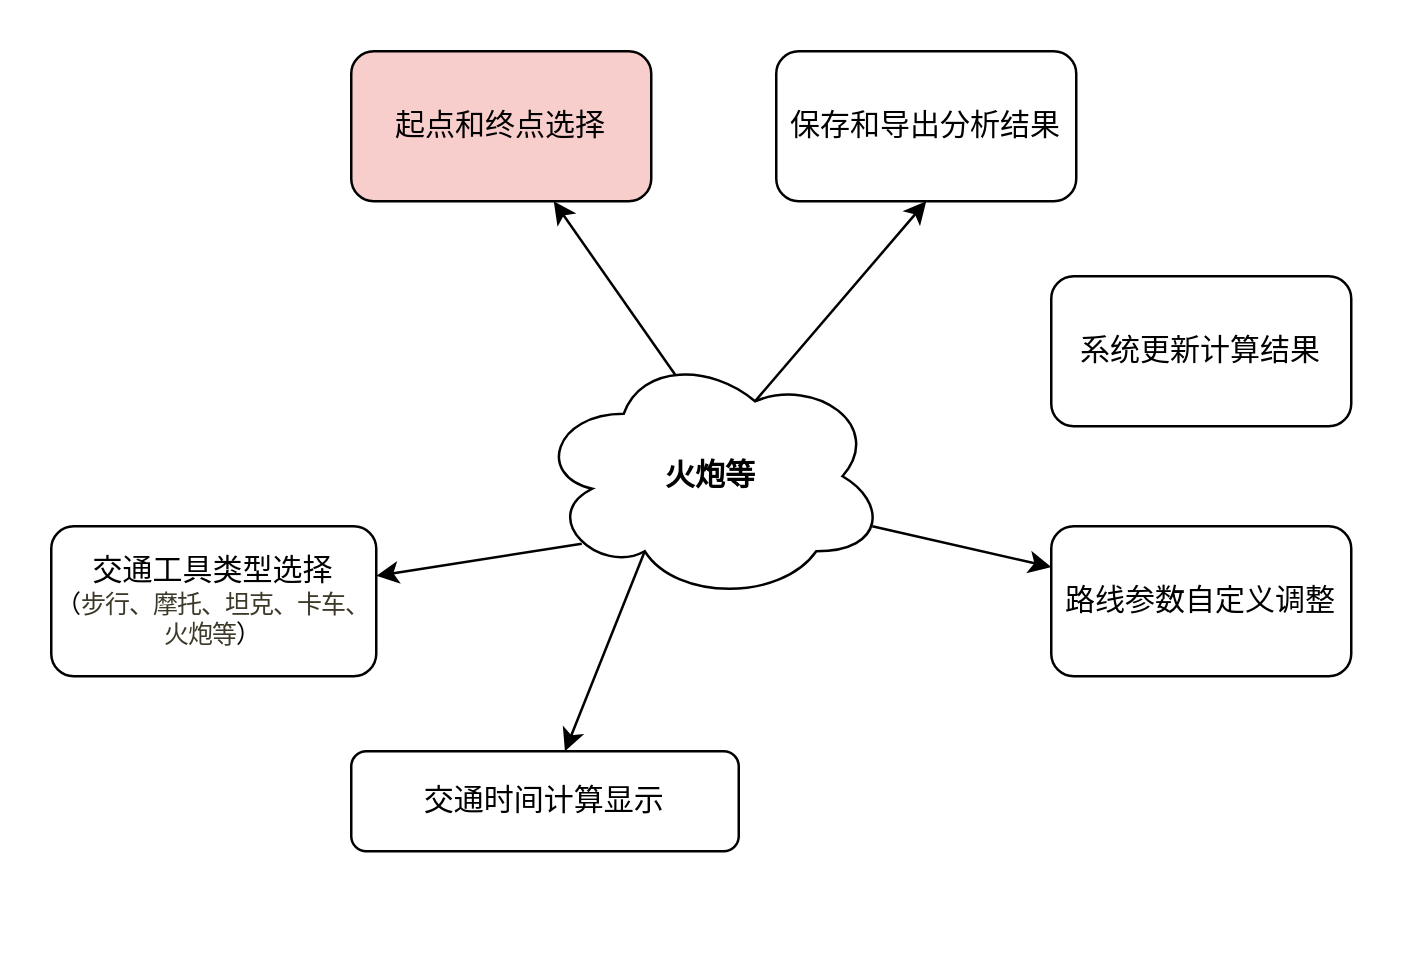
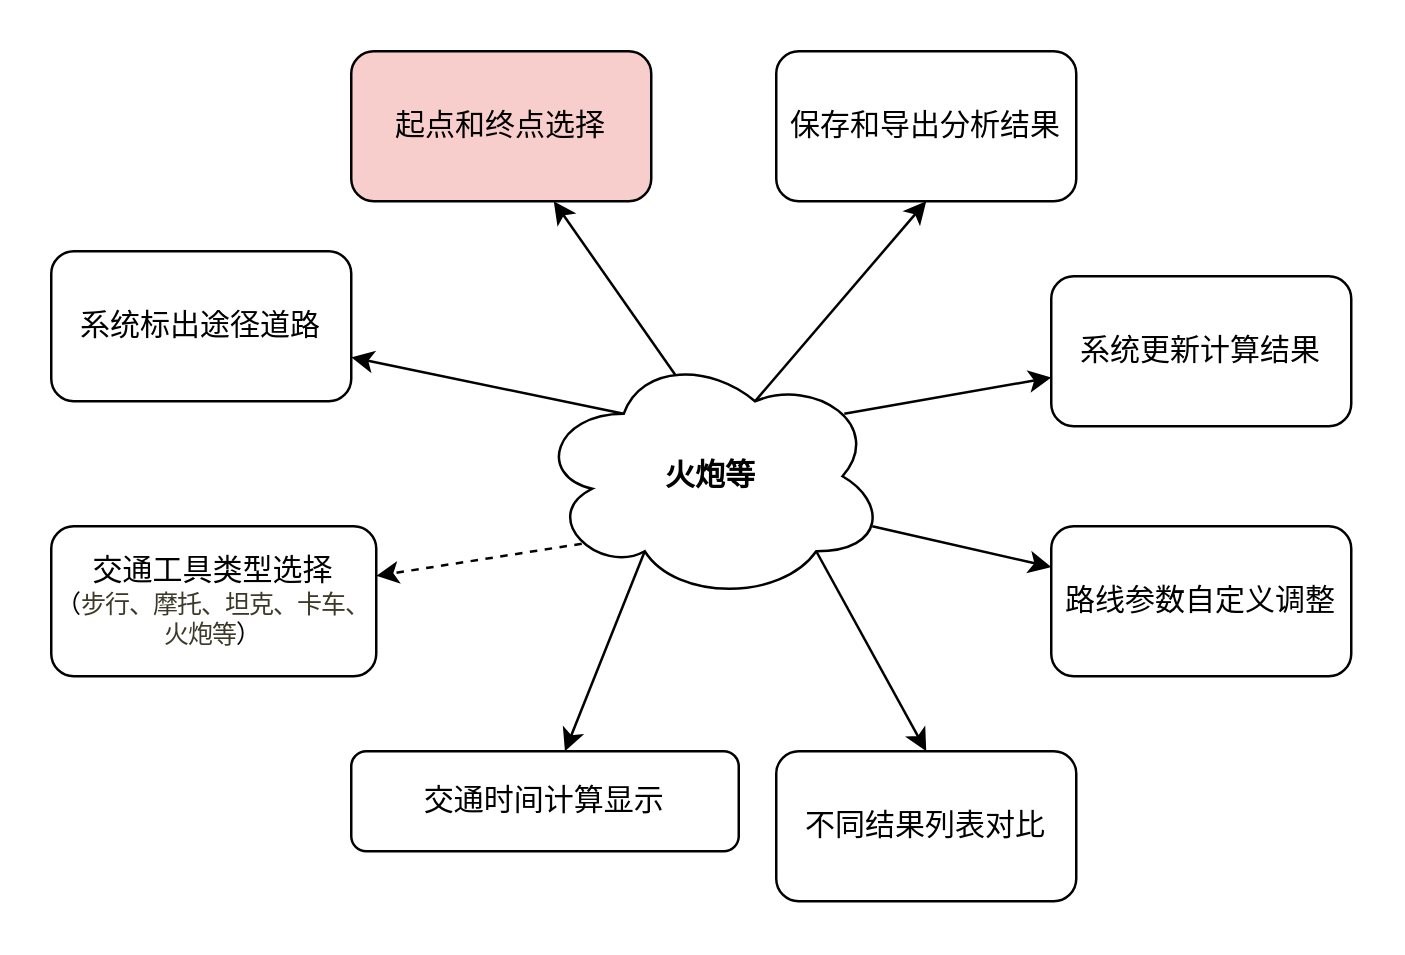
node "系统标出途径道路": added
edge "火炮等" -> "系统标出途径道路": added
edge "火炮等" -> "系统更新计算结果": added
edge "火炮等" -> "交通工具类型选择 （步行、摩托、坦克、卡车、火炮等）": style solid -> dashed
edge "火炮等" -> "不同结果列表对比": added
node "不同结果列表对比": added
